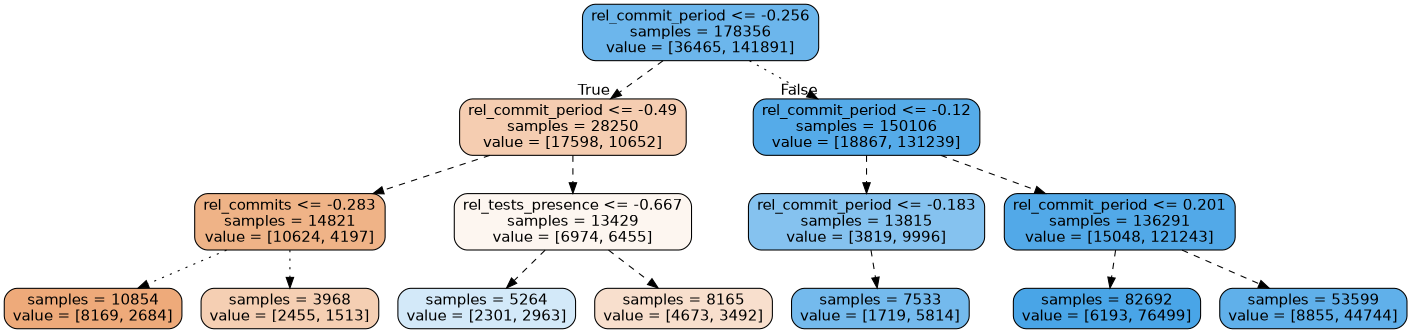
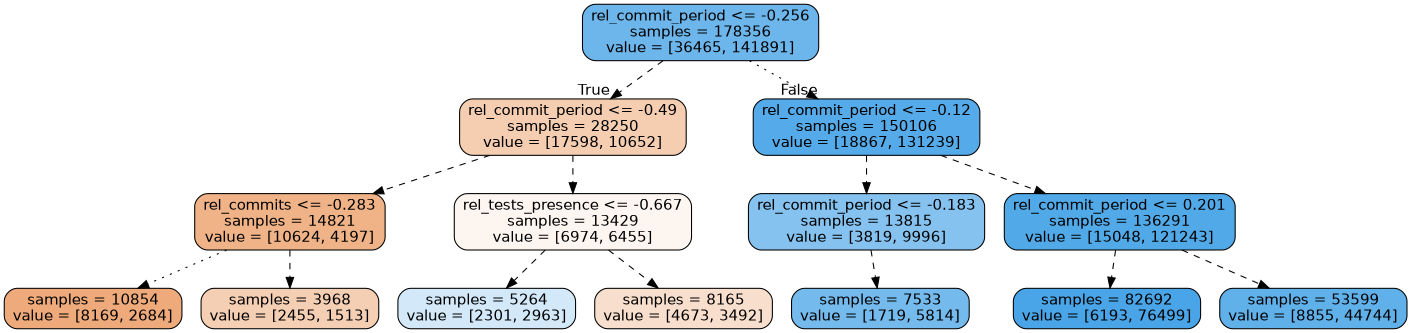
edge "rel_commits <= -0.283 samples = 14821 value = [10624, 4197]" -> "samples = 3968 value = [2455, 1513]": style dotted -> dashed
